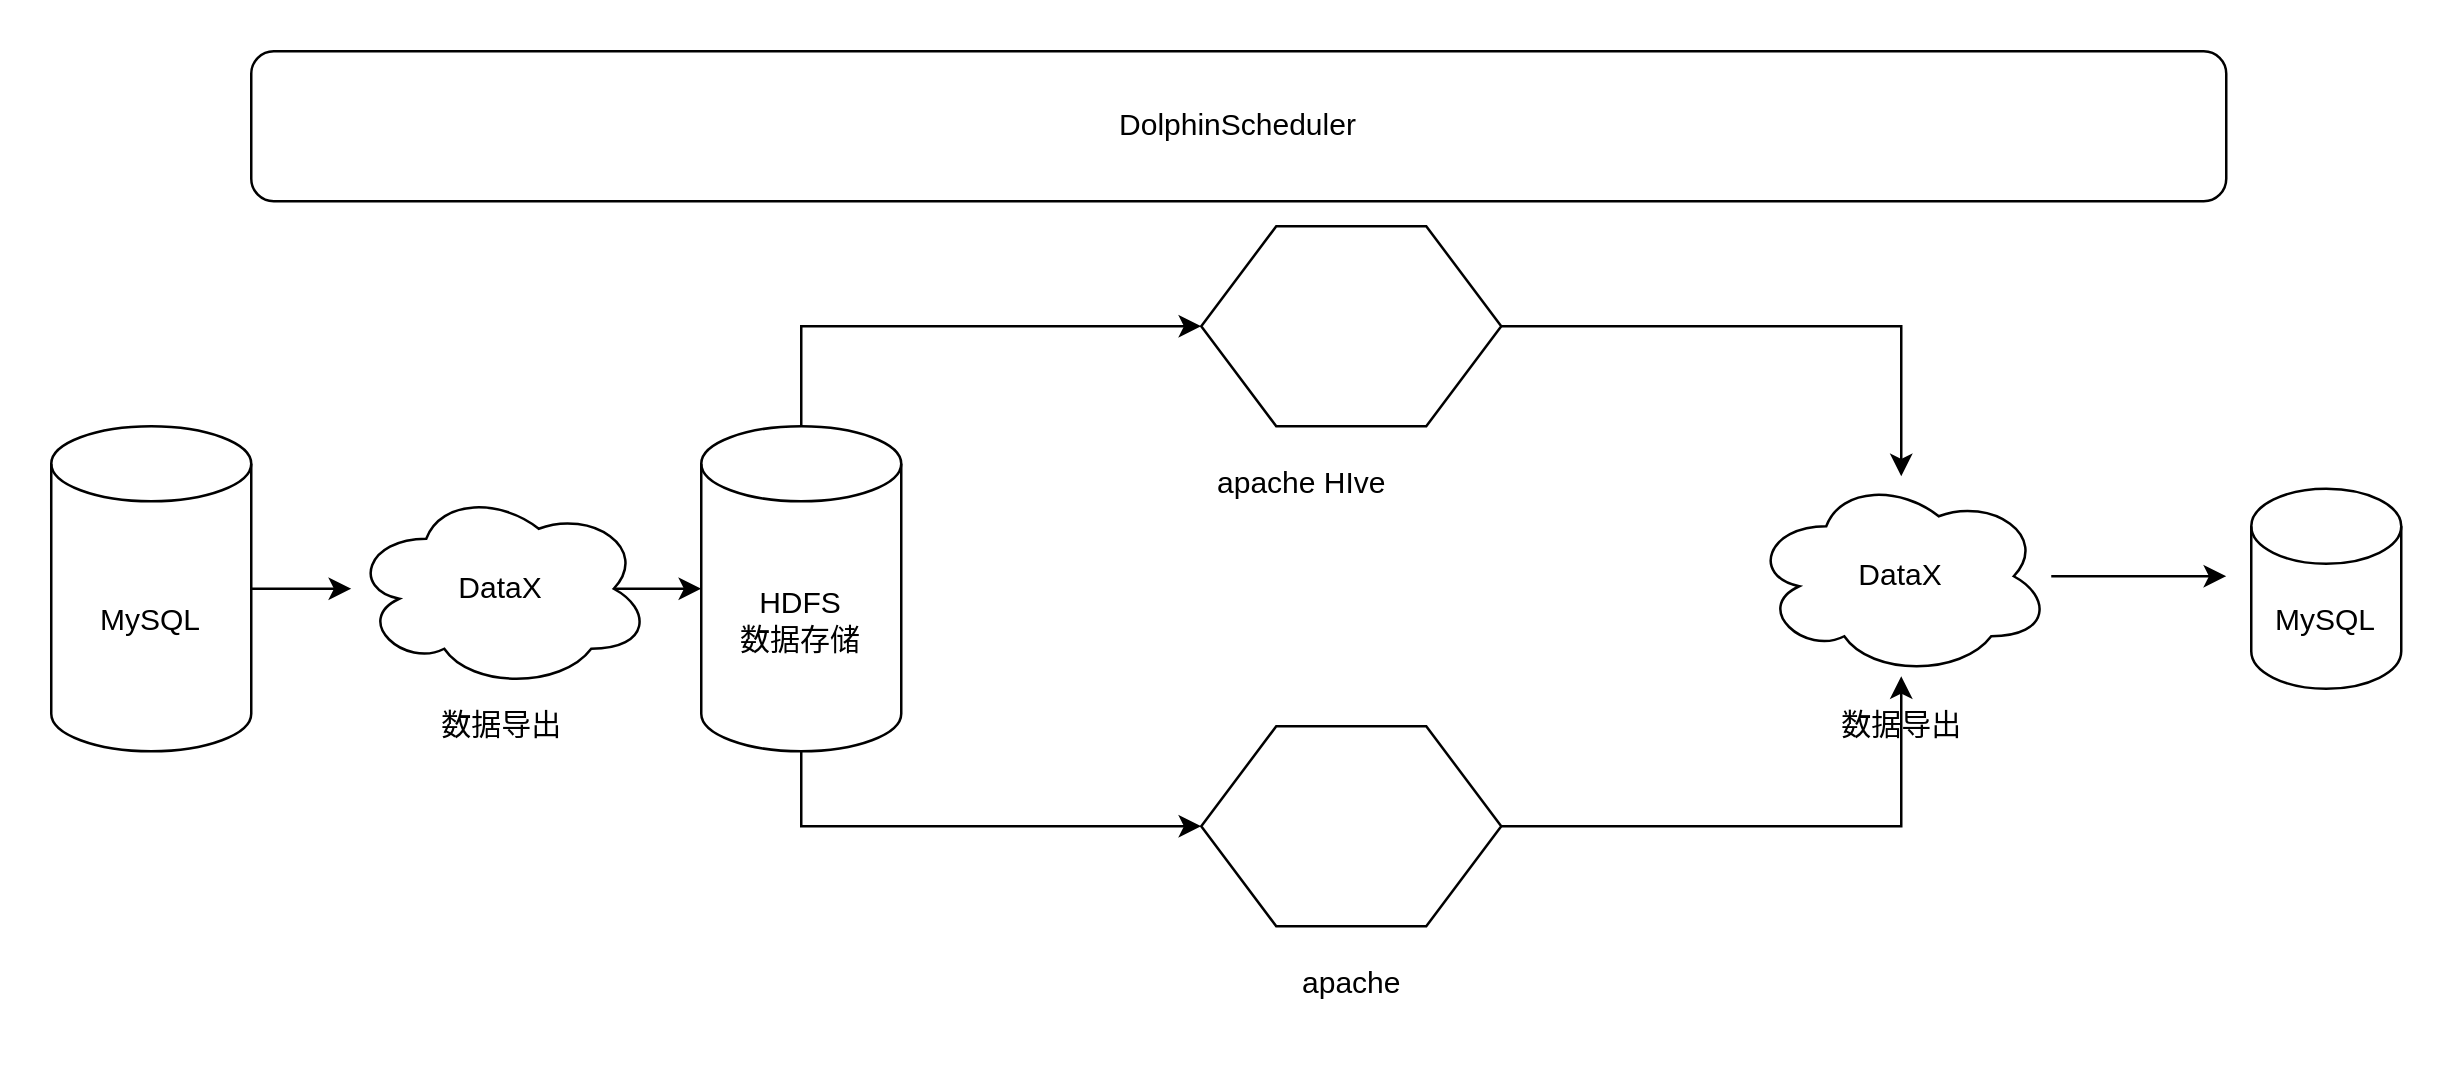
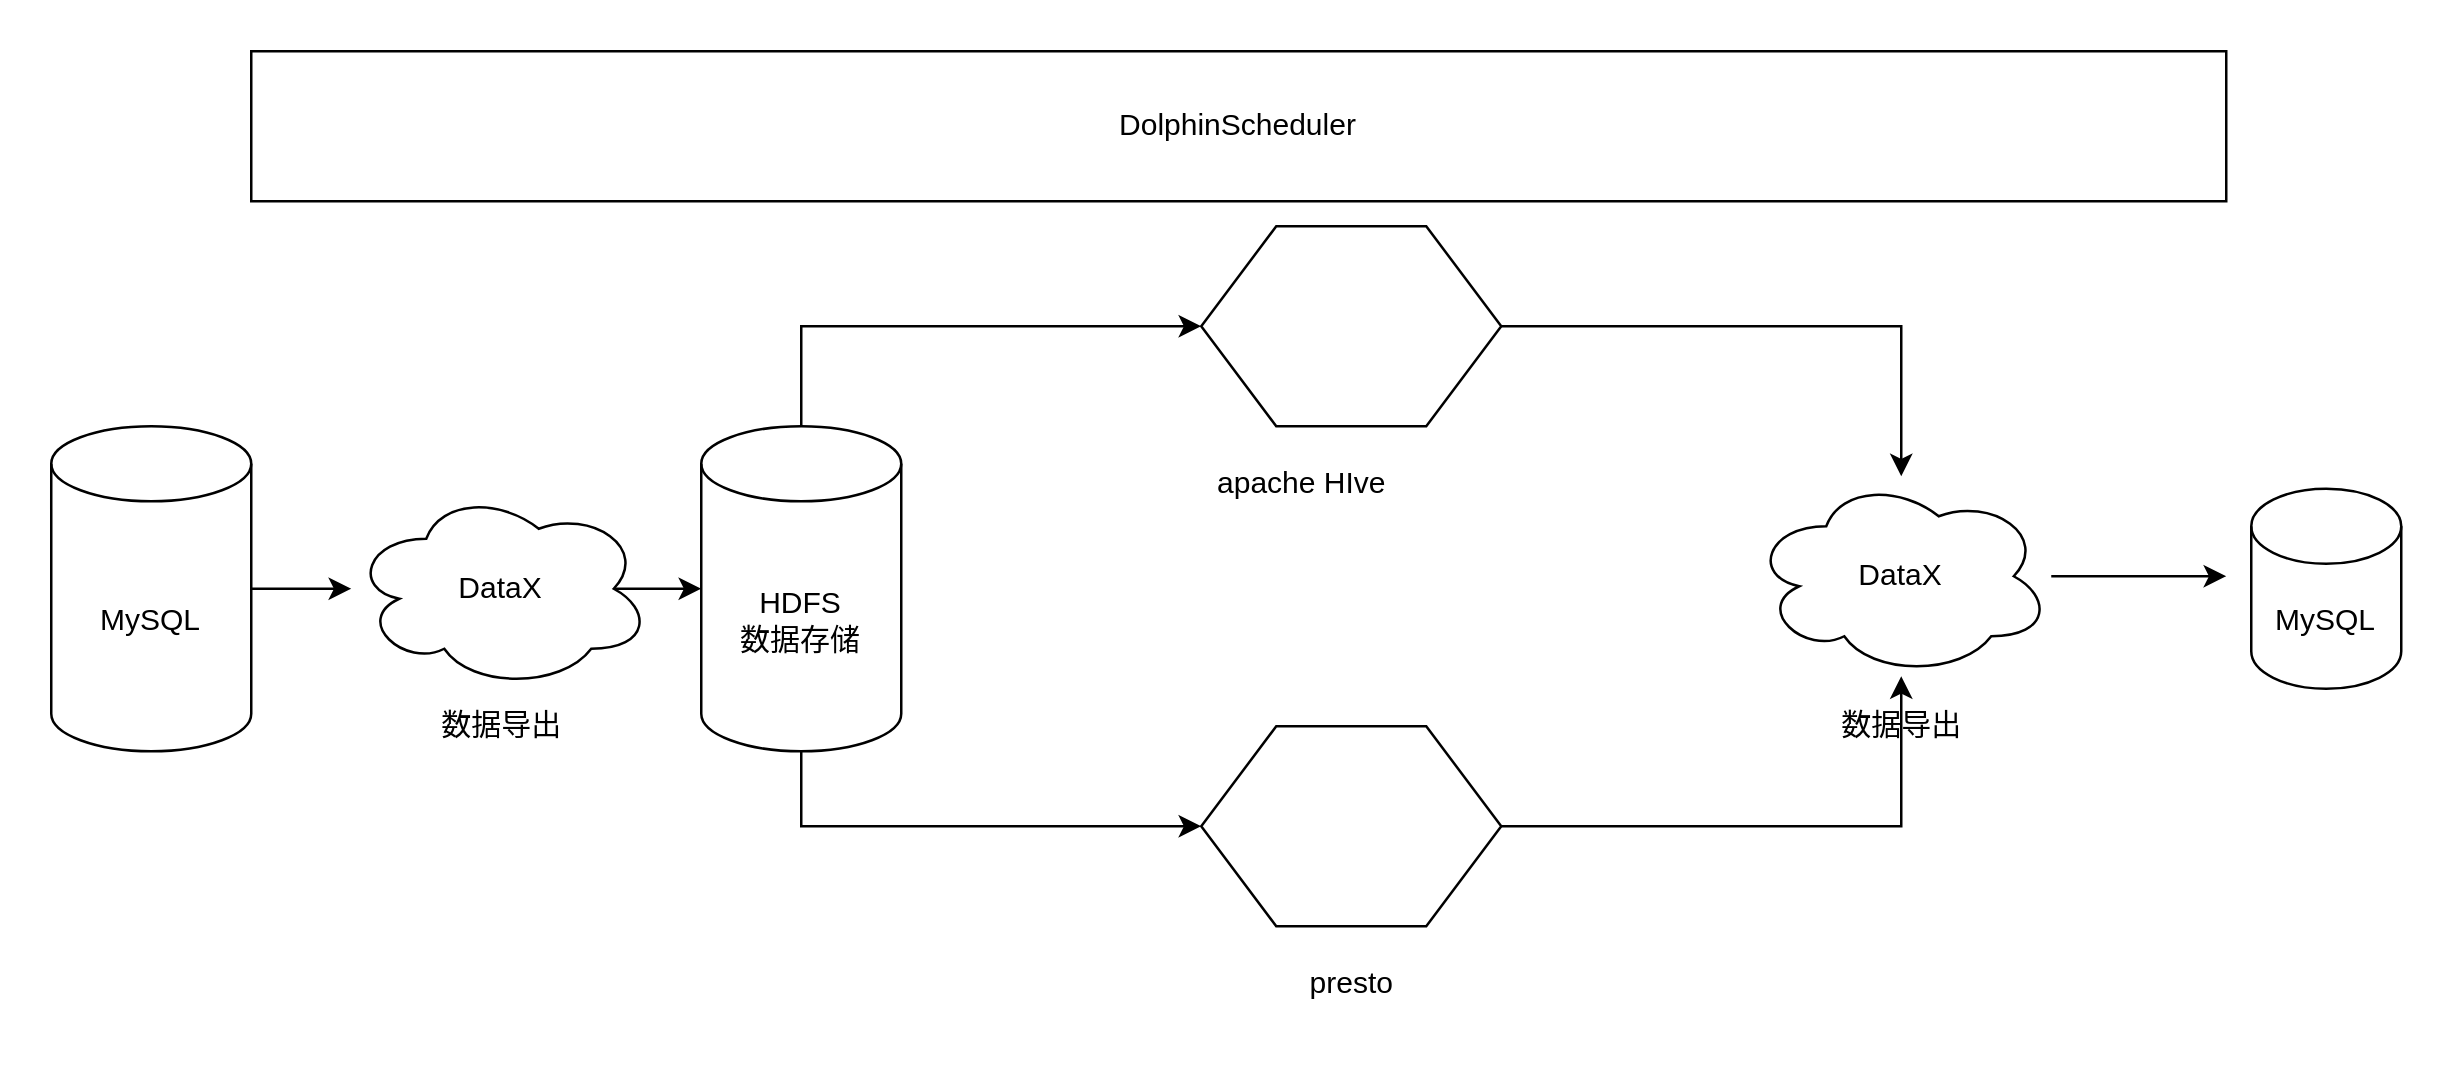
node "DolphinScheduler": shape rounded rectangle -> rectangle
node "apache": label "apache" -> "presto"
